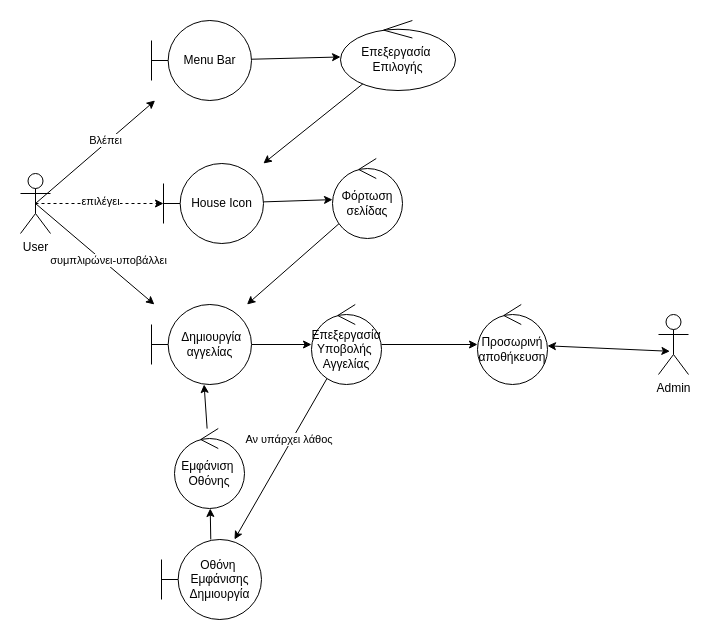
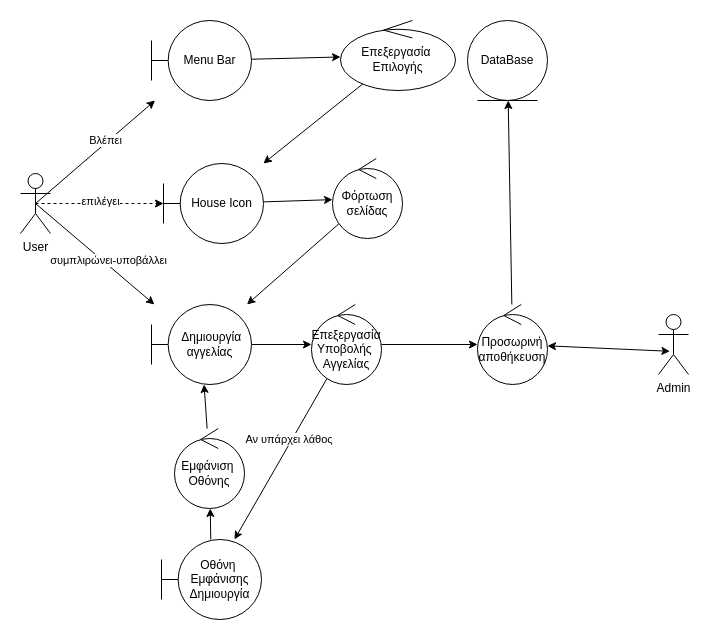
node "DataBase": added
edge "Προσωρινή αποθήκευση" -> "DataBase": added
